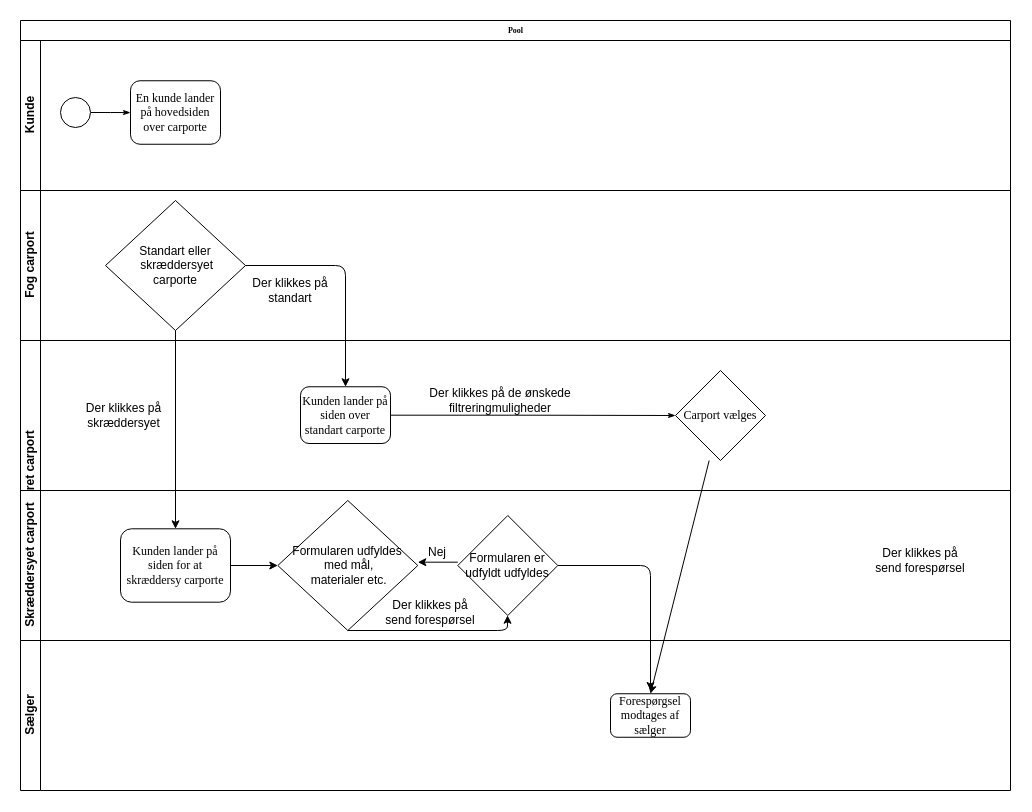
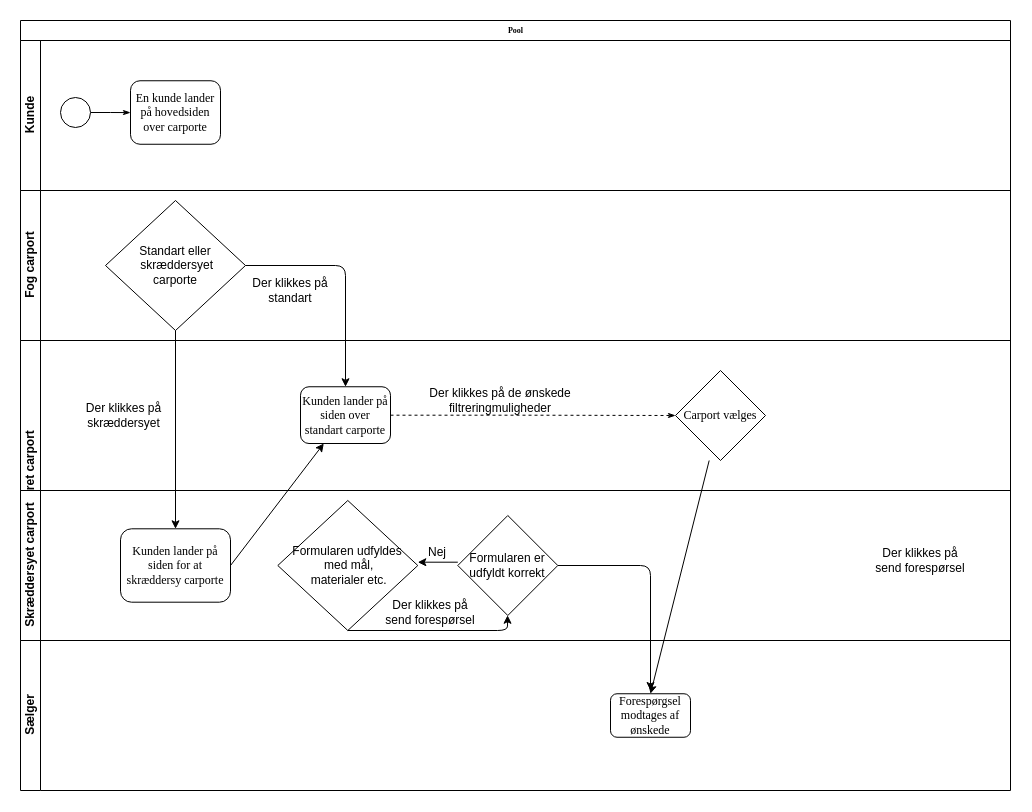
edge "Kunden lander på siden over standart carporte" -> "Carport vælges": style solid -> dashed
edge "Kunden lander på siden for at skræddersy carporte" -> "Formularen udfyldes med mål, materialer etc.": now "Kunden lander på siden for at skræddersy carporte" -> "Kunden lander på siden over standart carporte"
node "Formularen er udfyldt udfyldes": label "Formularen er udfyldt udfyldes" -> "Formularen er udfyldt korrekt"
node "Forespørgsel modtages af sælger": label "Forespørgsel modtages af sælger" -> "Forespørgsel modtages af ønskede"
